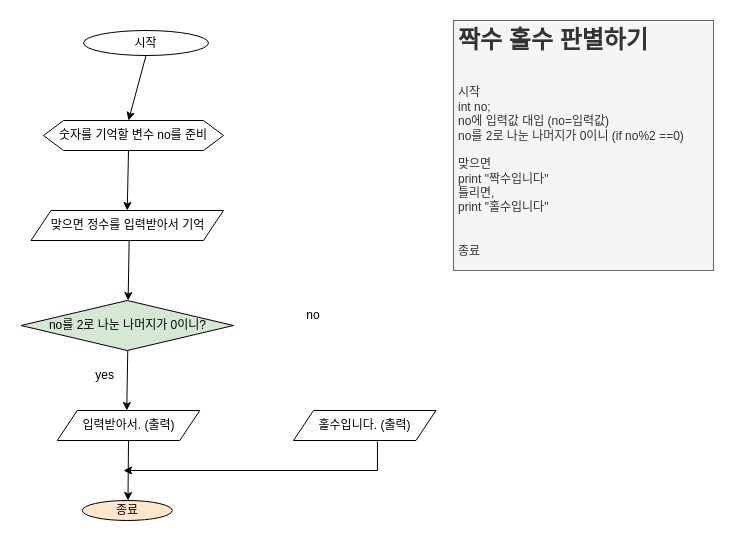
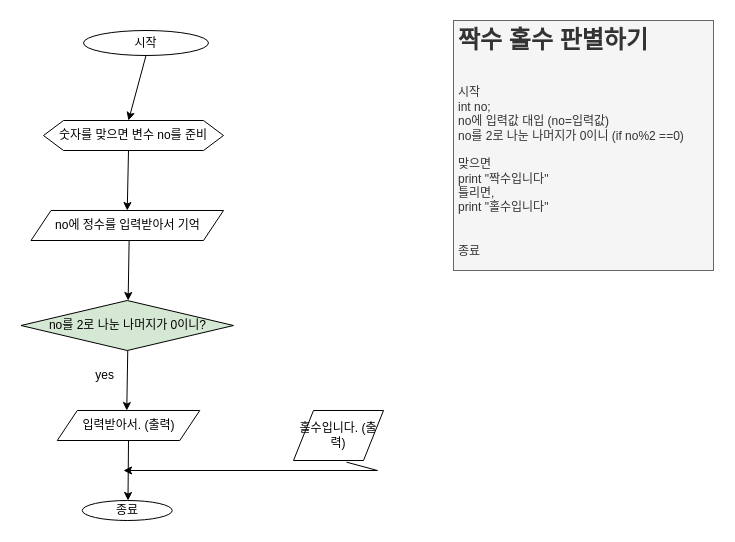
node "숫자를 기억할 변수 no를 준비": label "숫자를 기억할 변수 no를 준비" -> "숫자를 맞으면 변수 no를 준비"
node "맞으면 정수를 입력받아서 기억": label "맞으면 정수를 입력받아서 기억" -> "no에 정수를 입력받아서 기억"
node "no": removed
node "홀수입니다. (출력)": size 143x30 -> 90x50
node "종료": fillcolor #ffe6cc -> #ffffff
